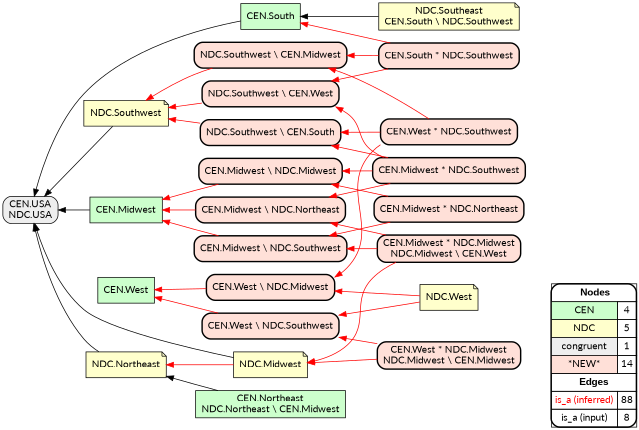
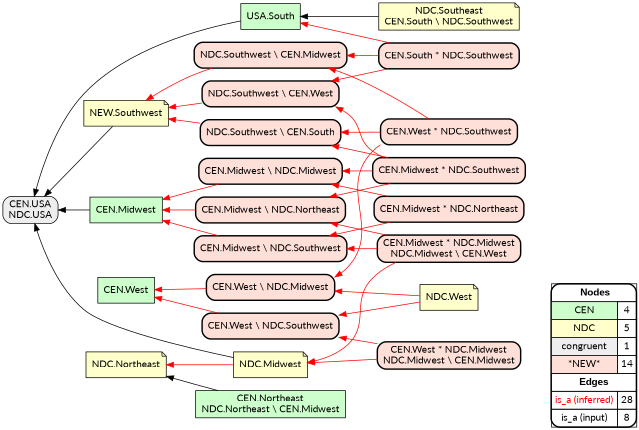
node "CEN.South": label "CEN.South" -> "USA.South"
node "NDC.Southwest": label "NDC.Southwest" -> "NEW.Southwest"
edge "NDC.Northeast" -> "CEN.USA NDC.USA": removed
node "Nodes": text "88" -> "28"
